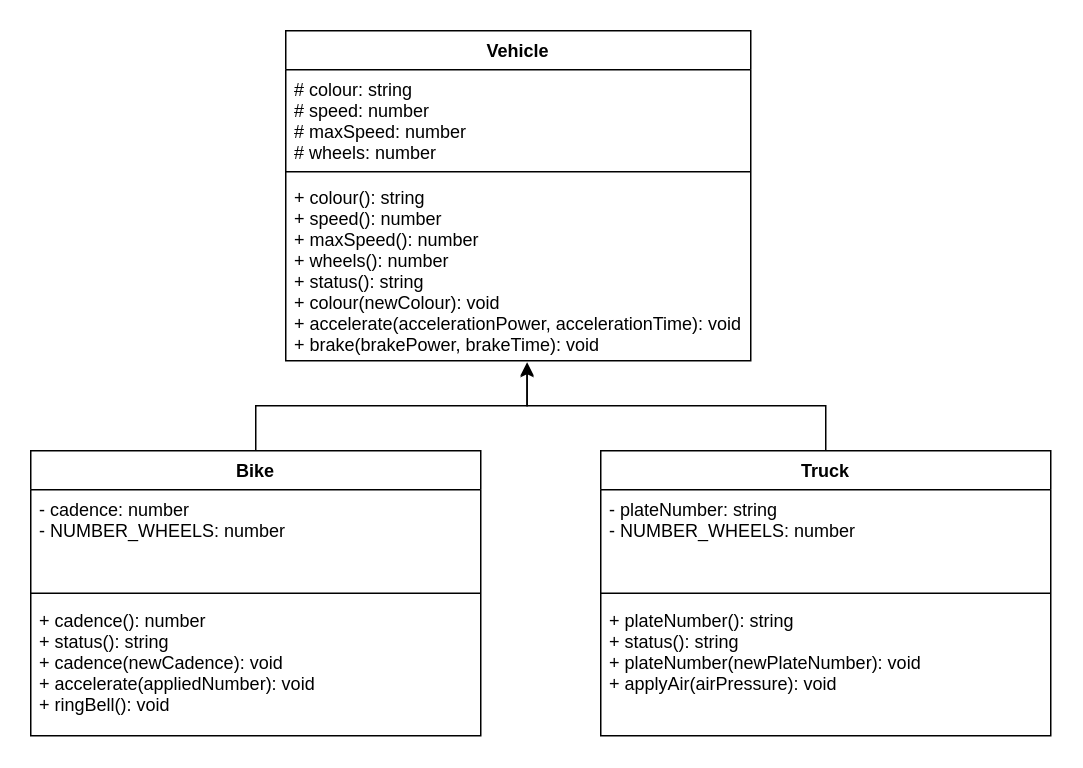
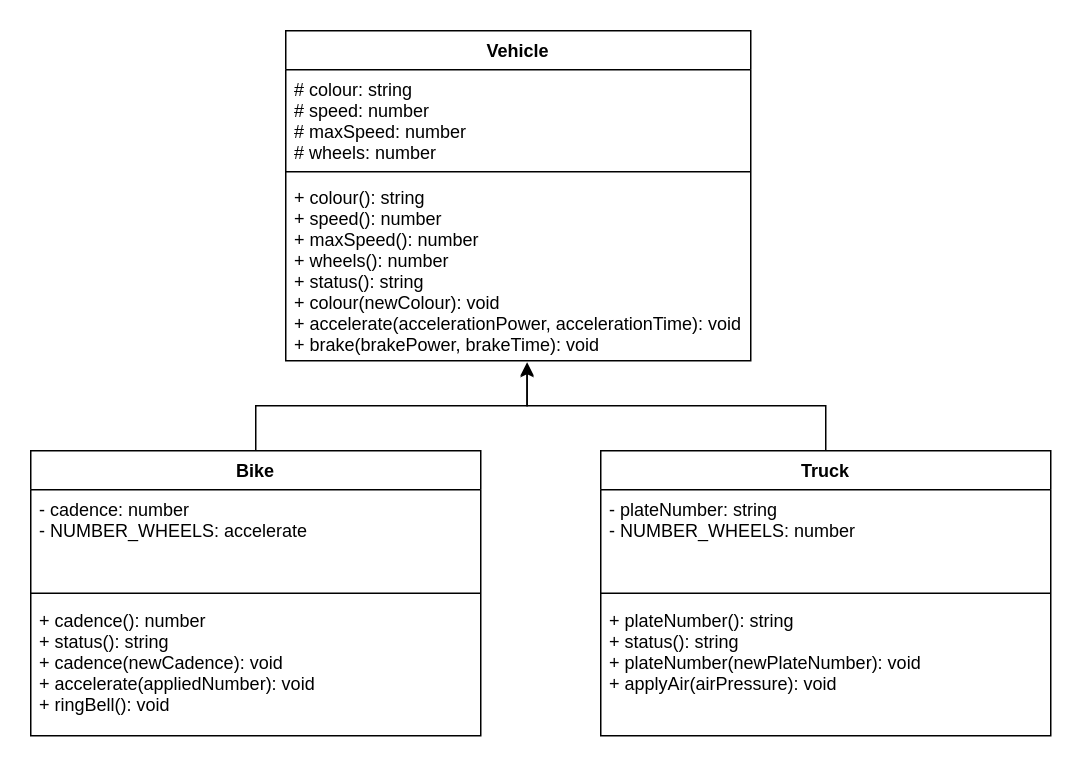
node "- cadence: number - NUMBER_WHEELS: number": label "- cadence: number - NUMBER_WHEELS: number" -> "- cadence: number - NUMBER_WHEELS: accelerate"
